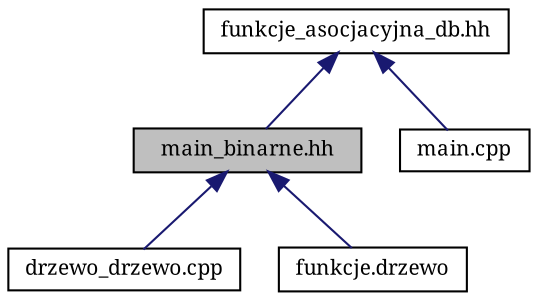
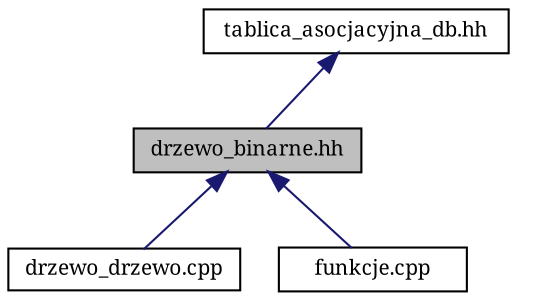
node "funkcje_asocjacyjna_db.hh": label "funkcje_asocjacyjna_db.hh" -> "tablica_asocjacyjna_db.hh"
node "main_binarne.hh": label "main_binarne.hh" -> "drzewo_binarne.hh"
node "main.cpp": removed
node "funkcje.drzewo": label "funkcje.drzewo" -> "funkcje.cpp"
